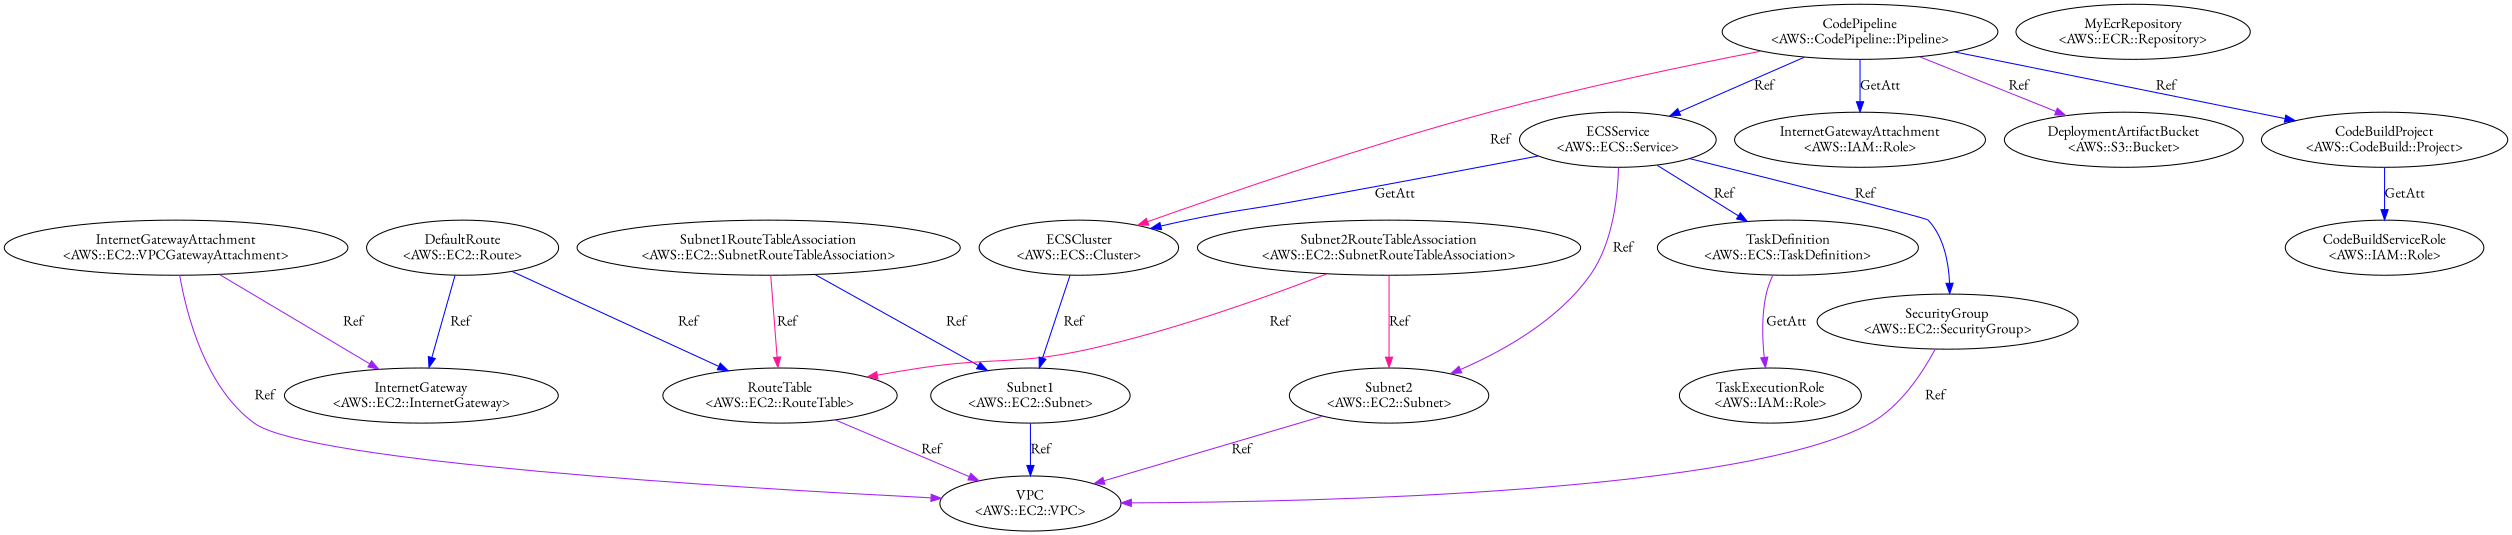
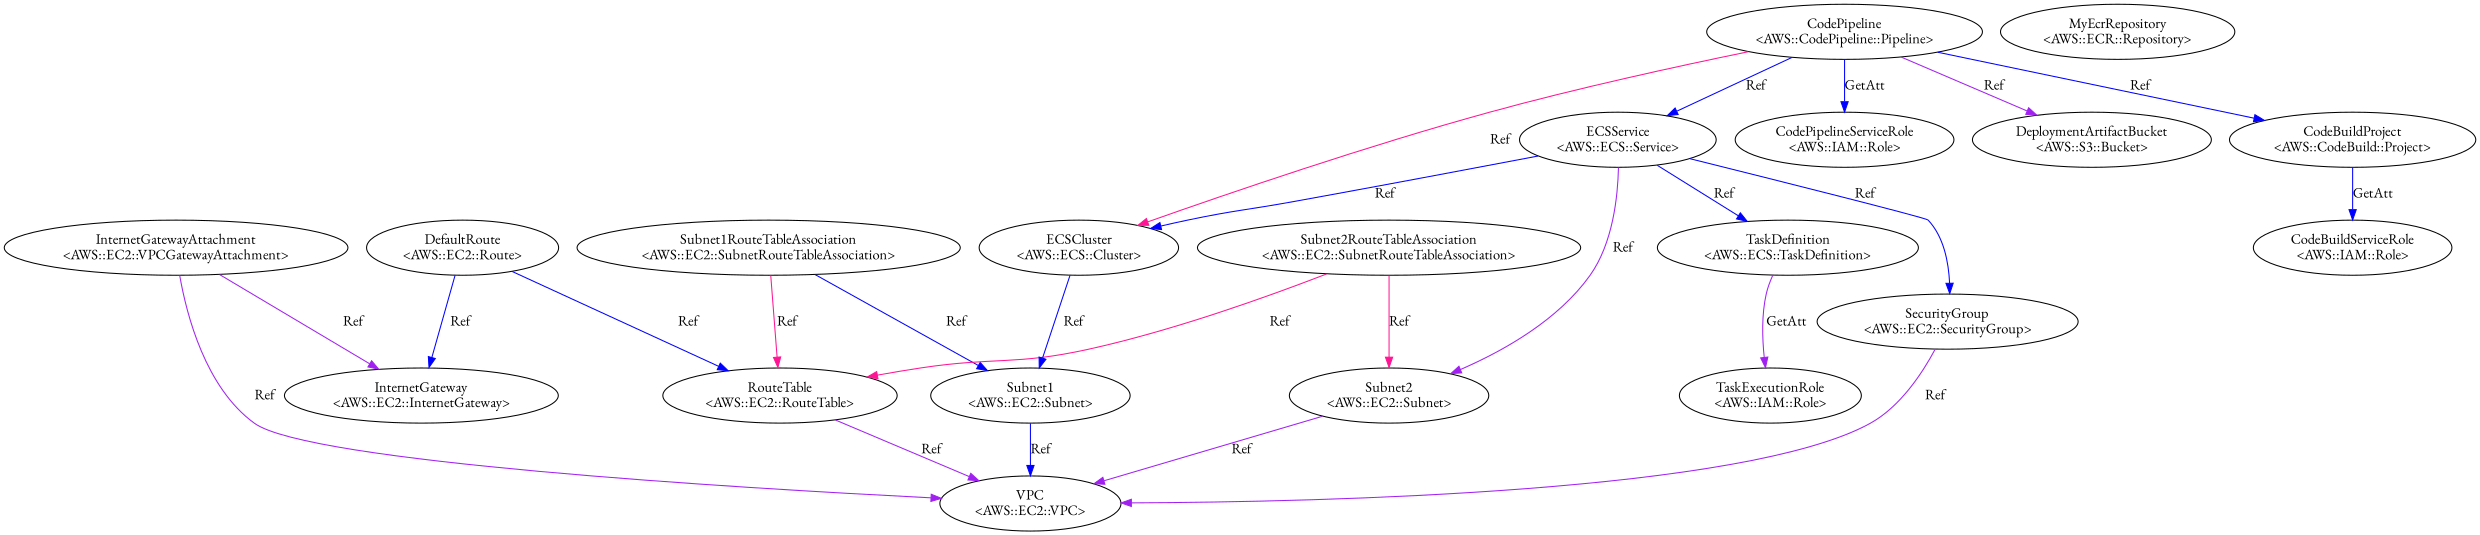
node "InternetGatewayAttachment <AWS::IAM::Role>": label "InternetGatewayAttachment <AWS::IAM::Role>" -> "CodePipelineServiceRole <AWS::IAM::Role>"
edge "ECSService <AWS::ECS::Service>" -> "ECSCluster <AWS::ECS::Cluster>": label "GetAtt" -> "Ref"
